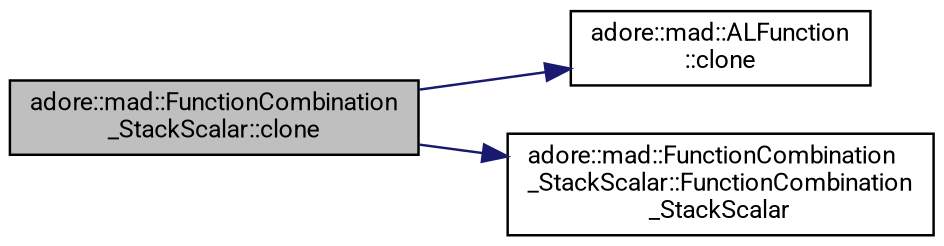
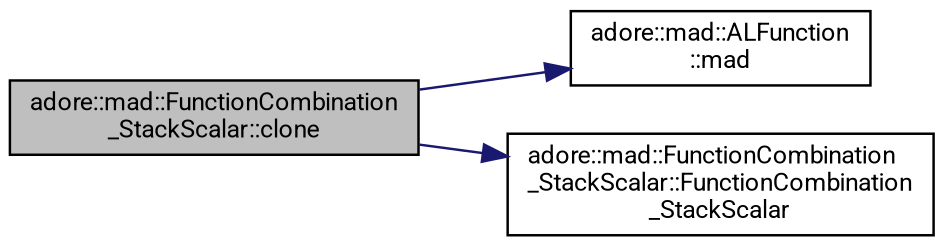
node "adore::mad::ALFunction ::clone": label "adore::mad::ALFunction ::clone" -> "adore::mad::ALFunction ::mad"
